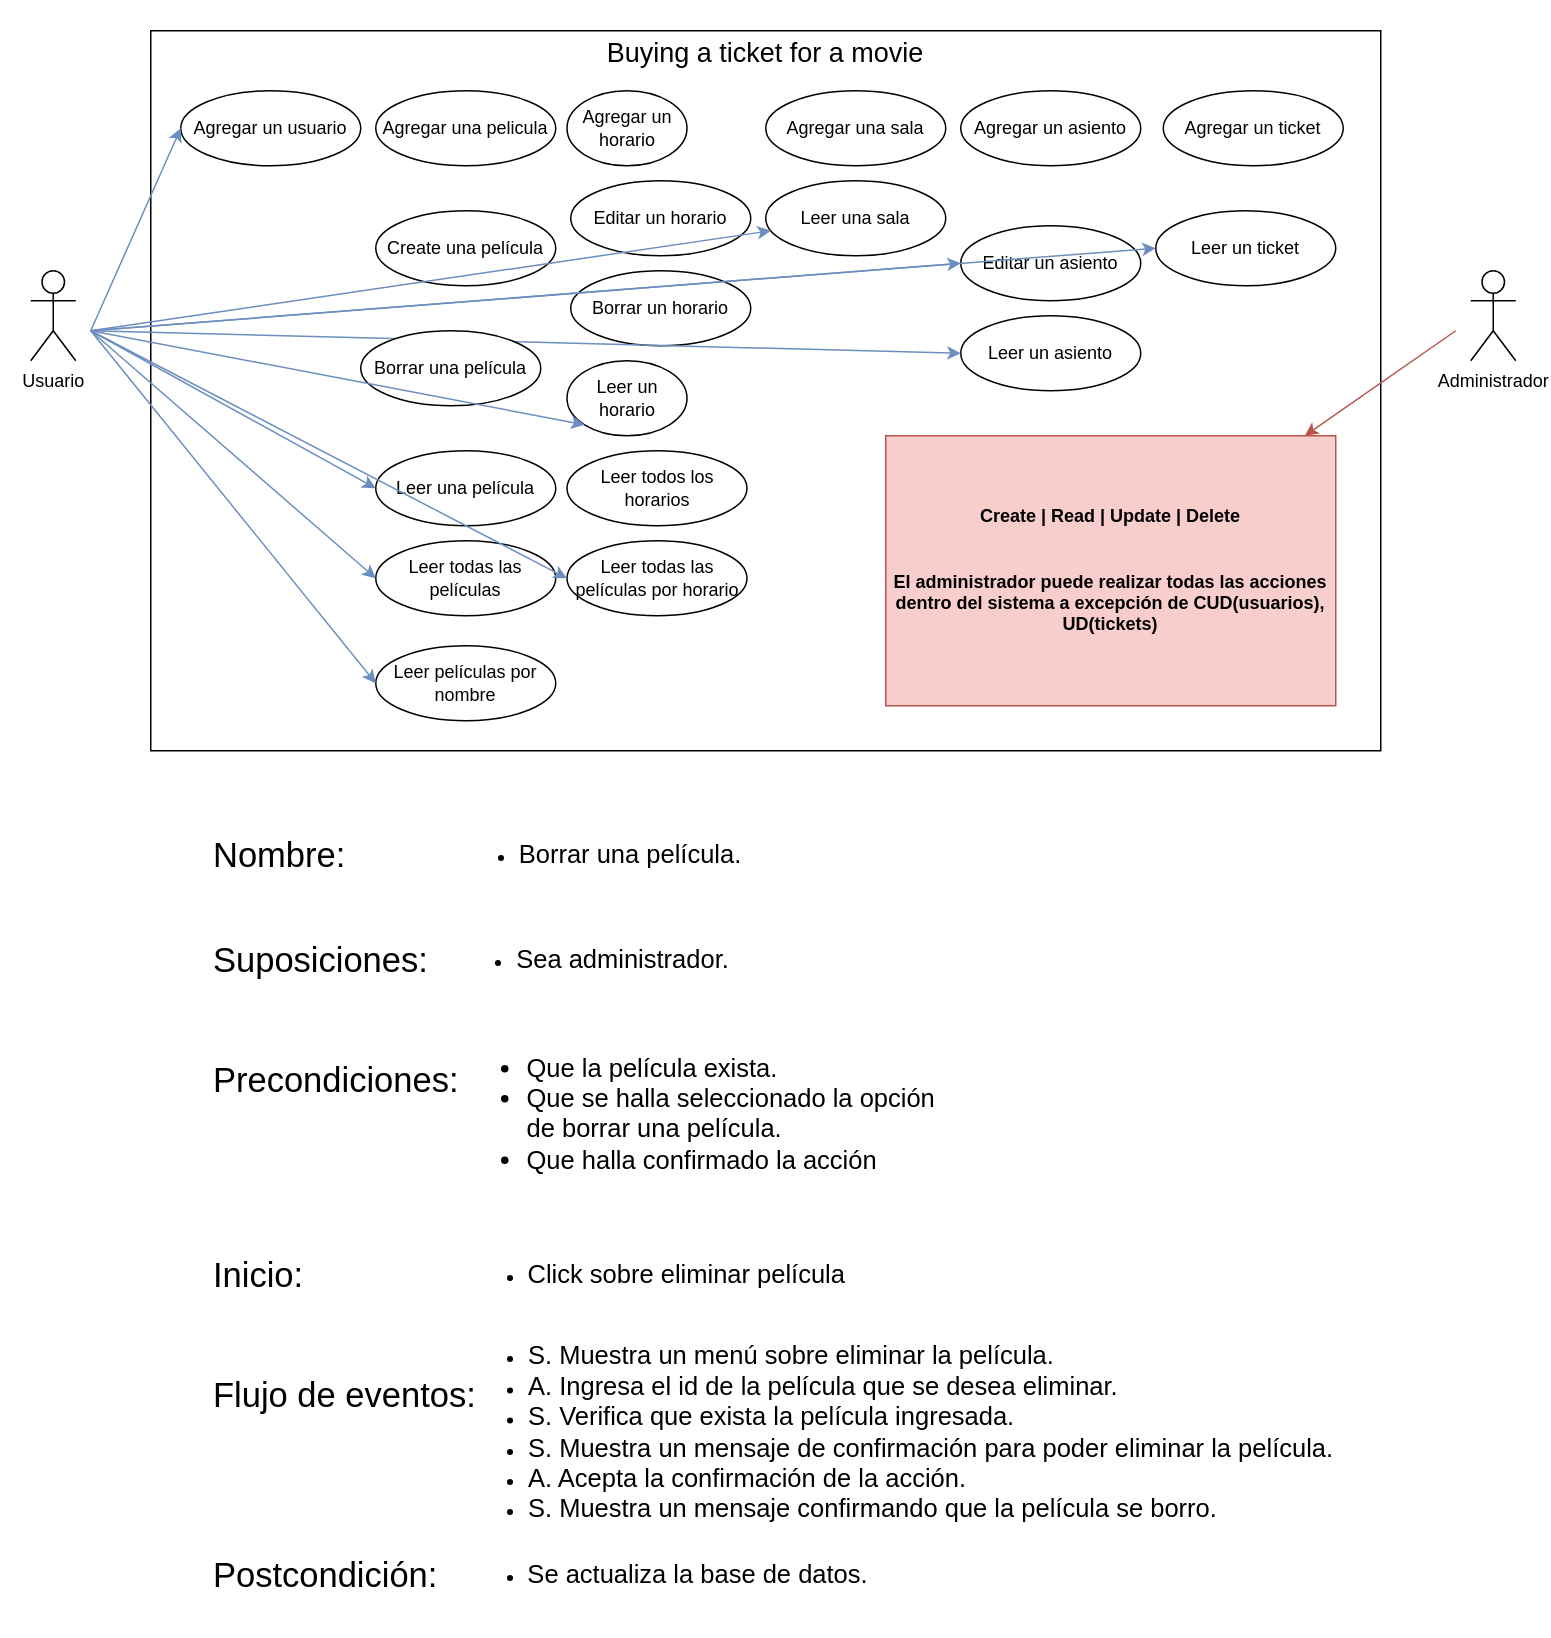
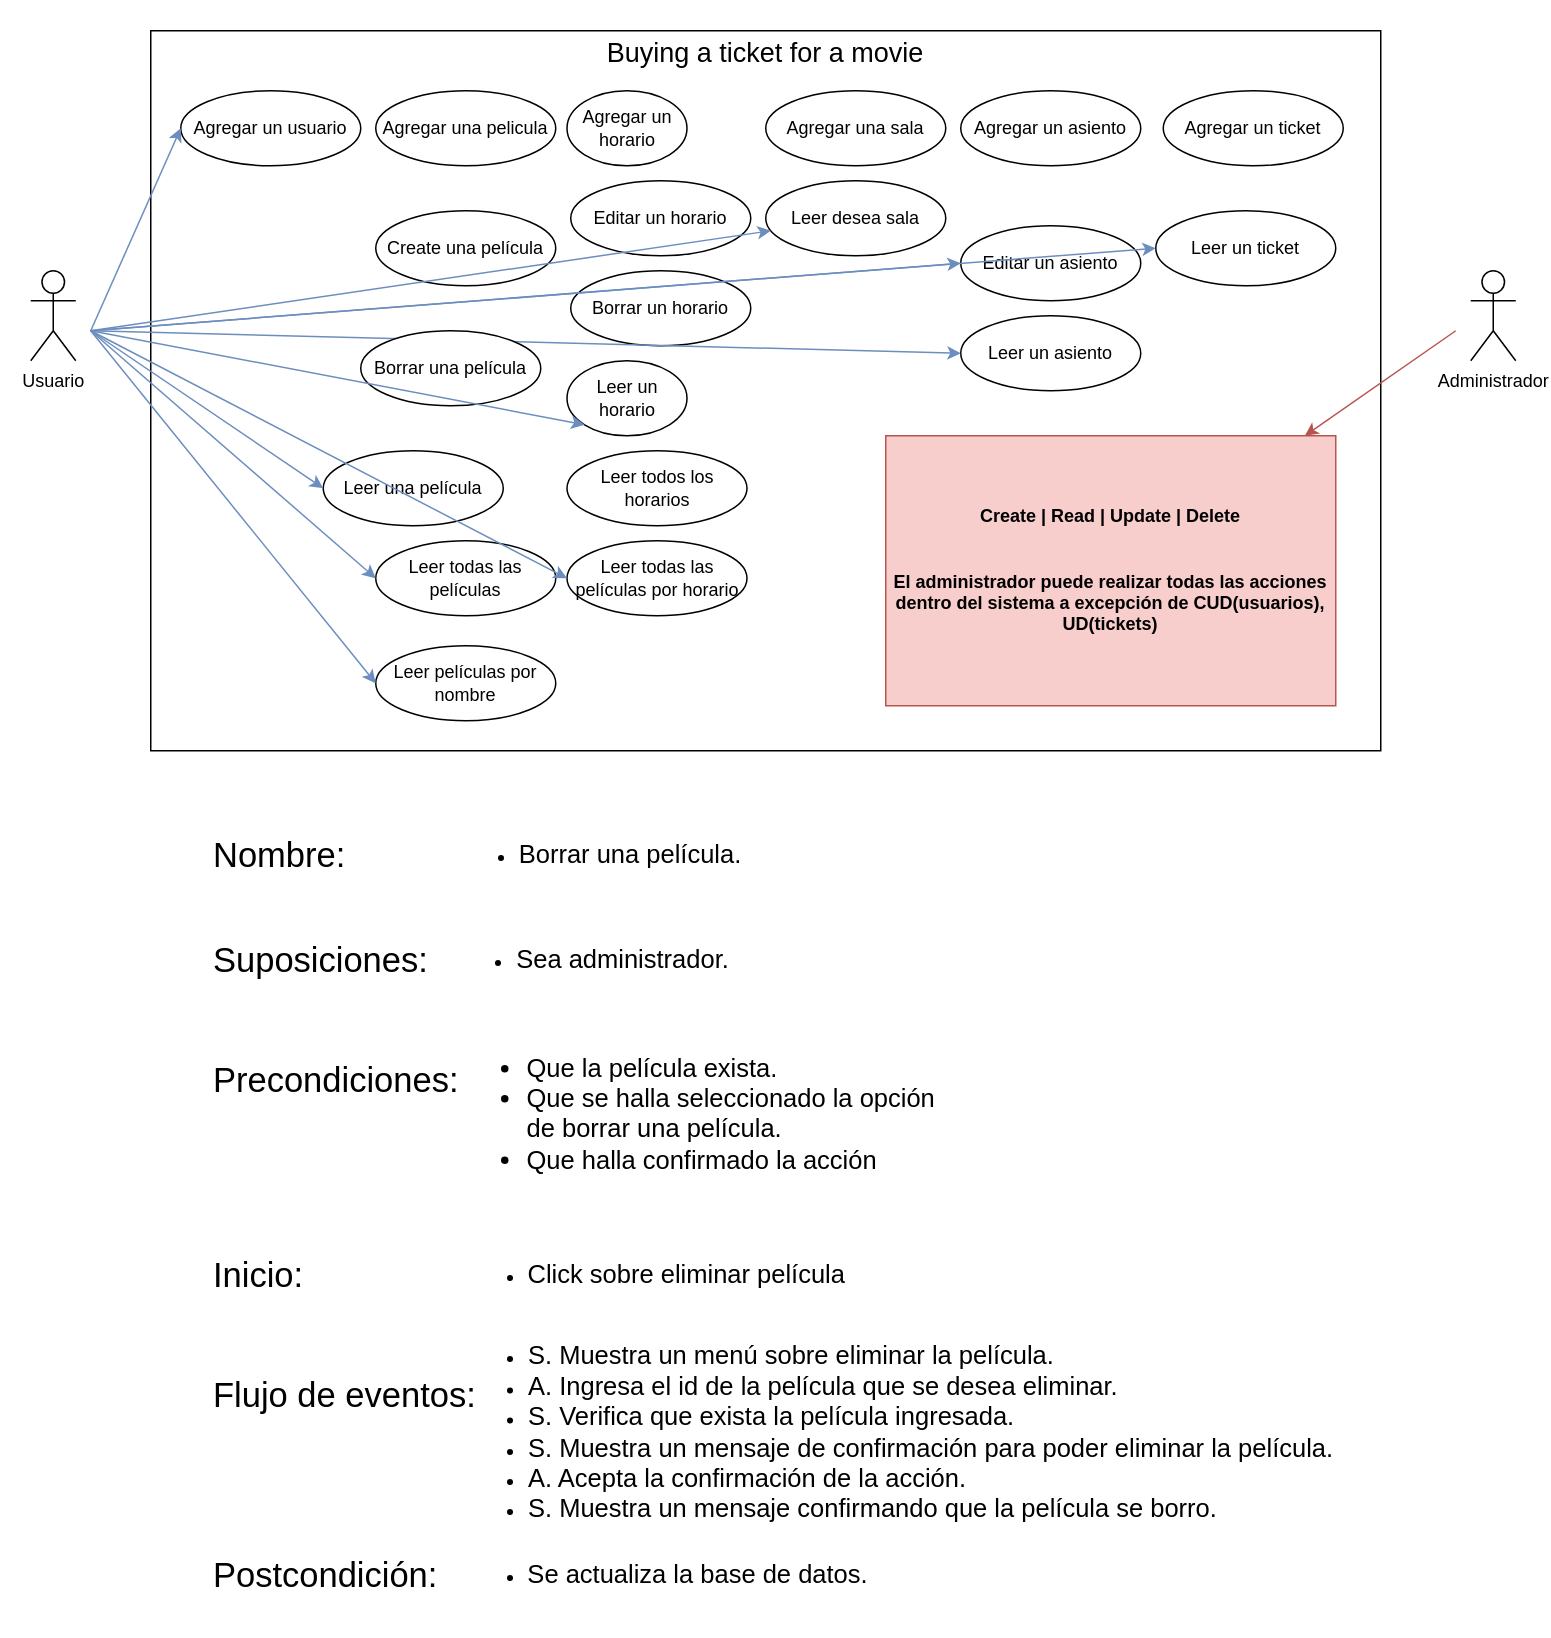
node "Leer una sala": label "Leer una sala" -> "Leer desea sala"
node "Leer una película": moved (466, 488) -> (413, 488)
